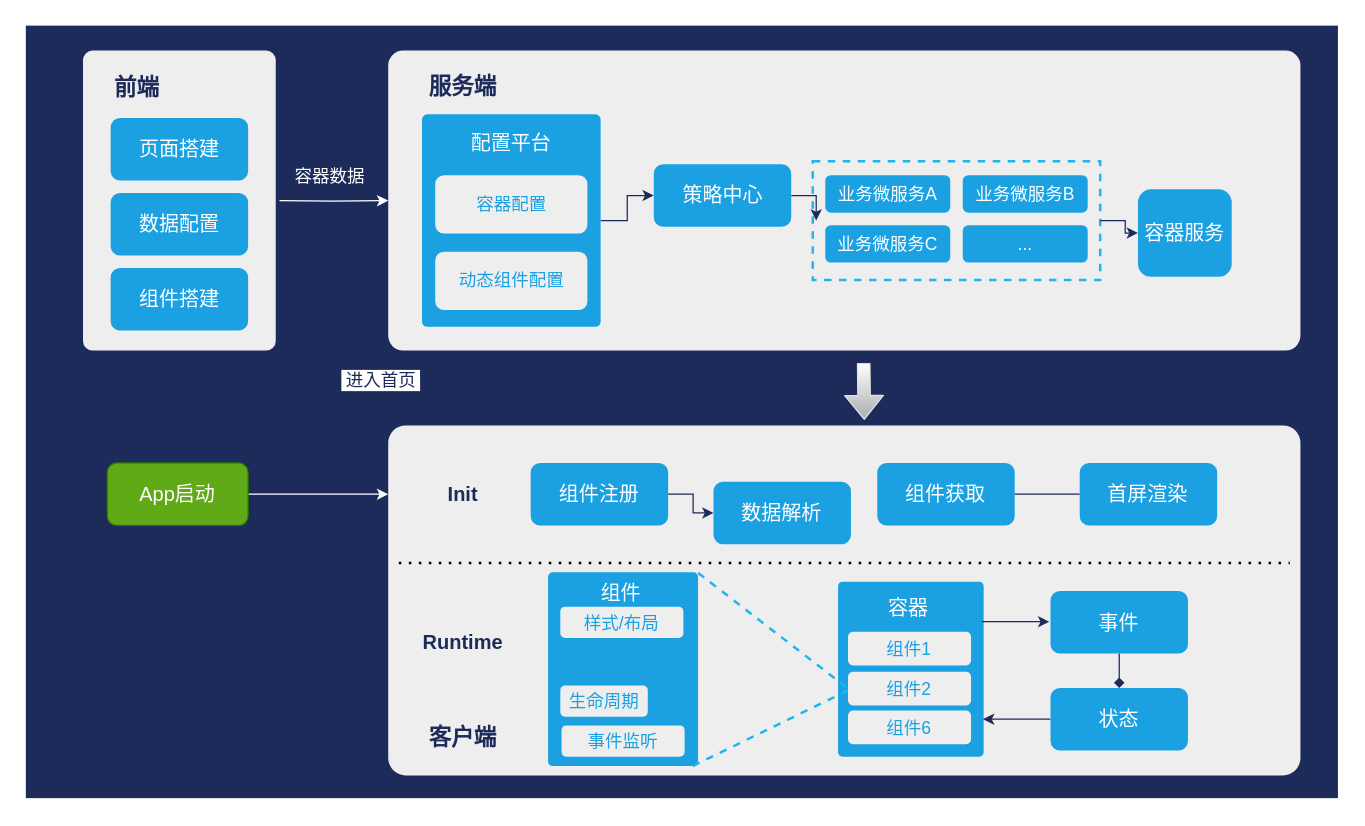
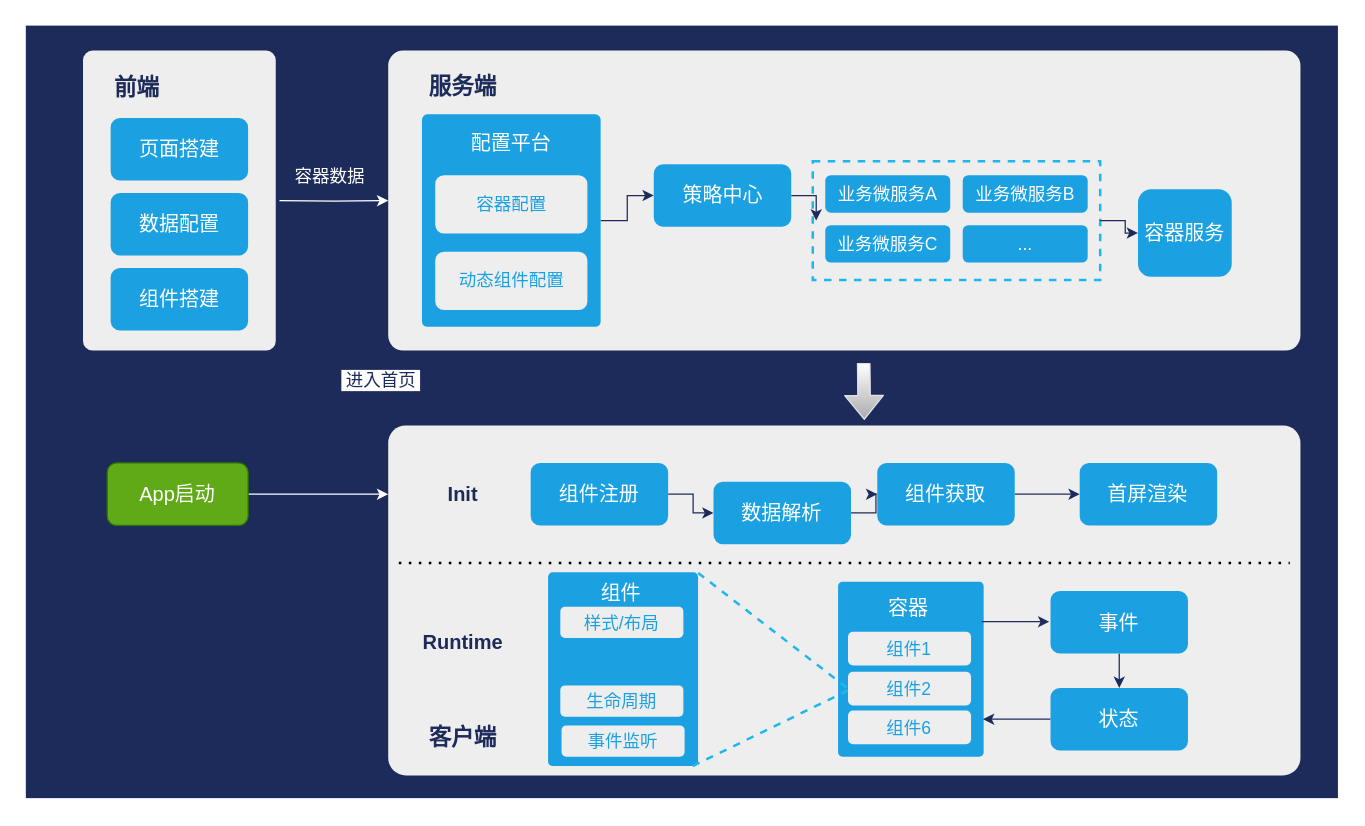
edge "组件获取" -- "首屏渲染": arrowhead none -> classic
edge "数据解析" -> "组件获取": added
edge "事件" -> "状态": arrowhead diamond -> classic
node "生命周期": size 88x31 -> 123x31
